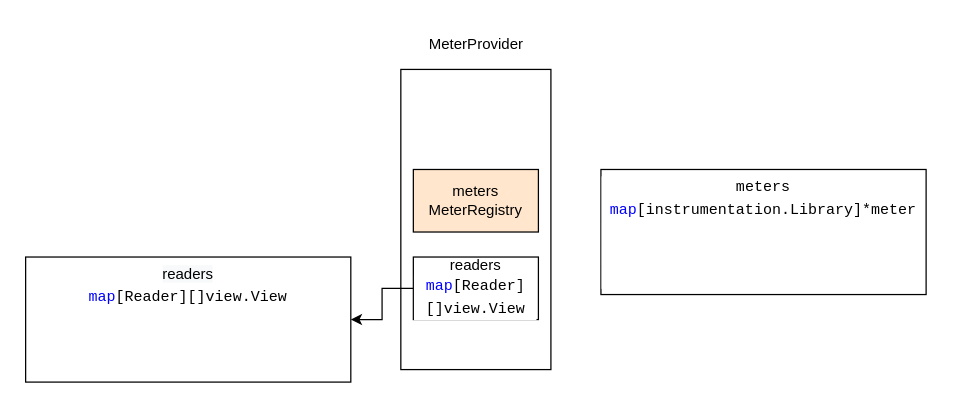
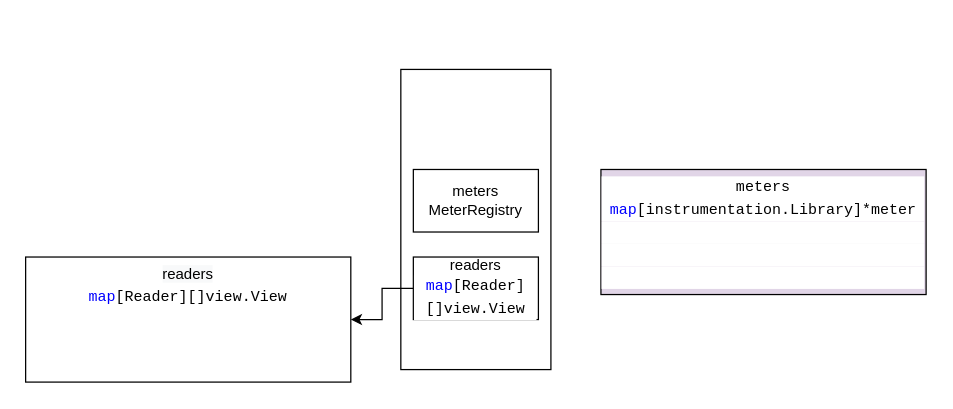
node "MeterProvider": removed
node "meters MeterRegistry": fillcolor #ffe6cc -> #ffffff
node "meters map[instrumentation.Library]*meter": fillcolor #ffffff -> #e1d5e7
